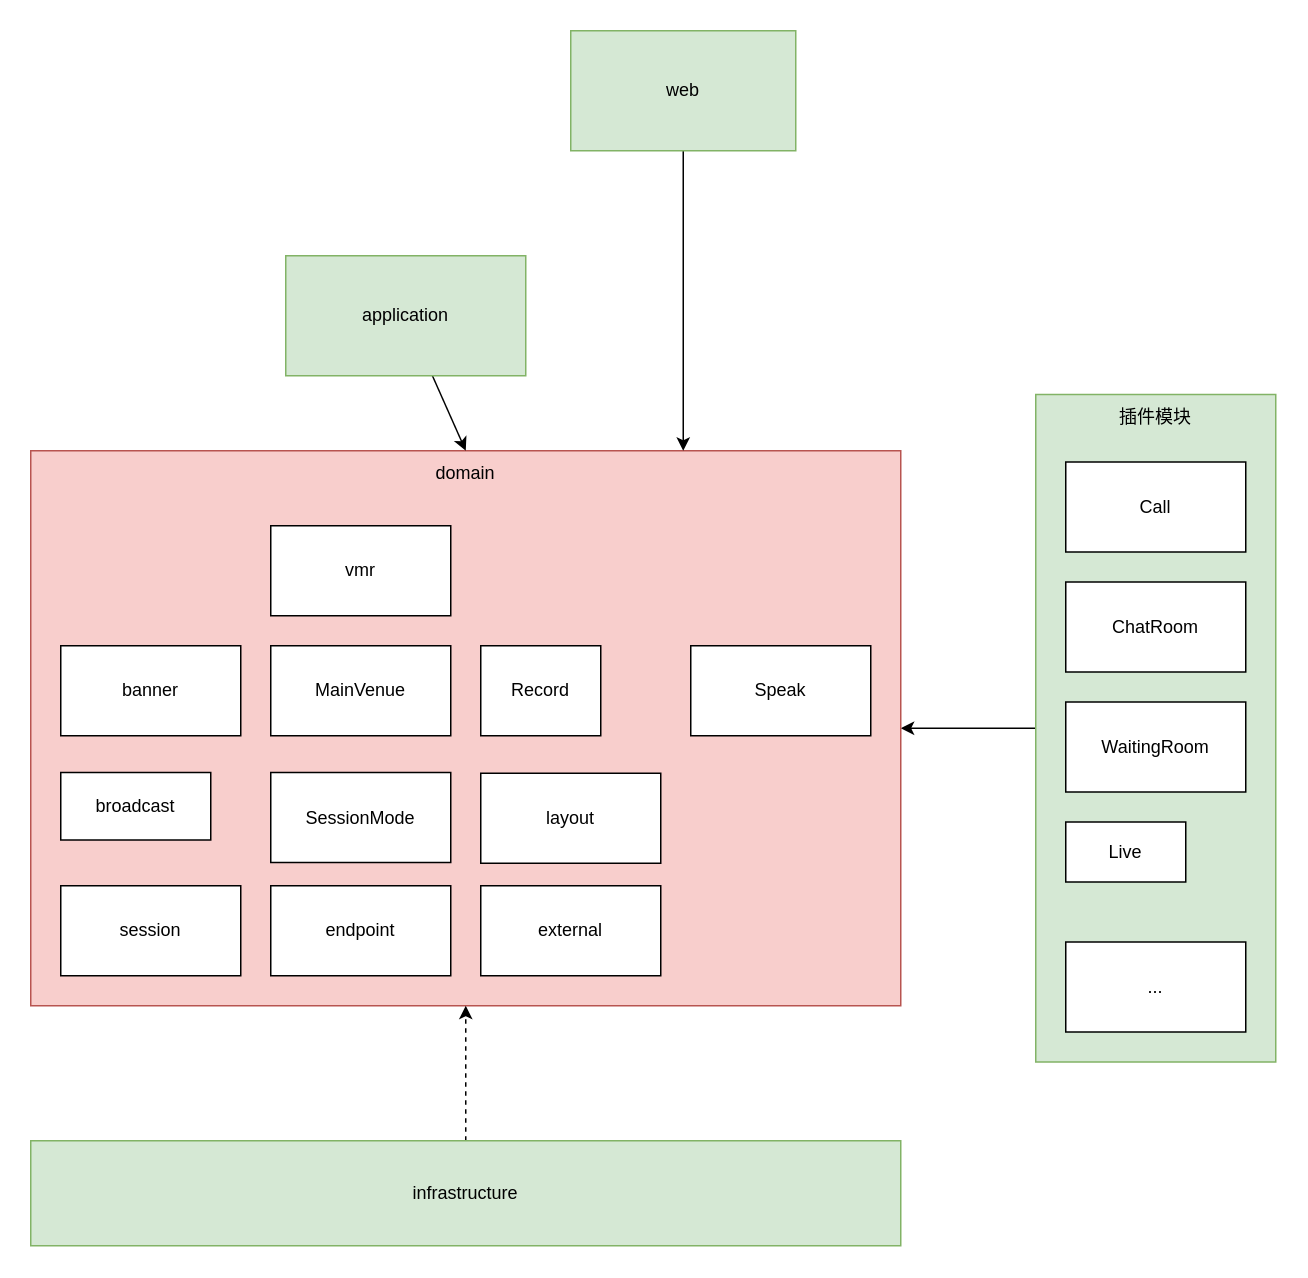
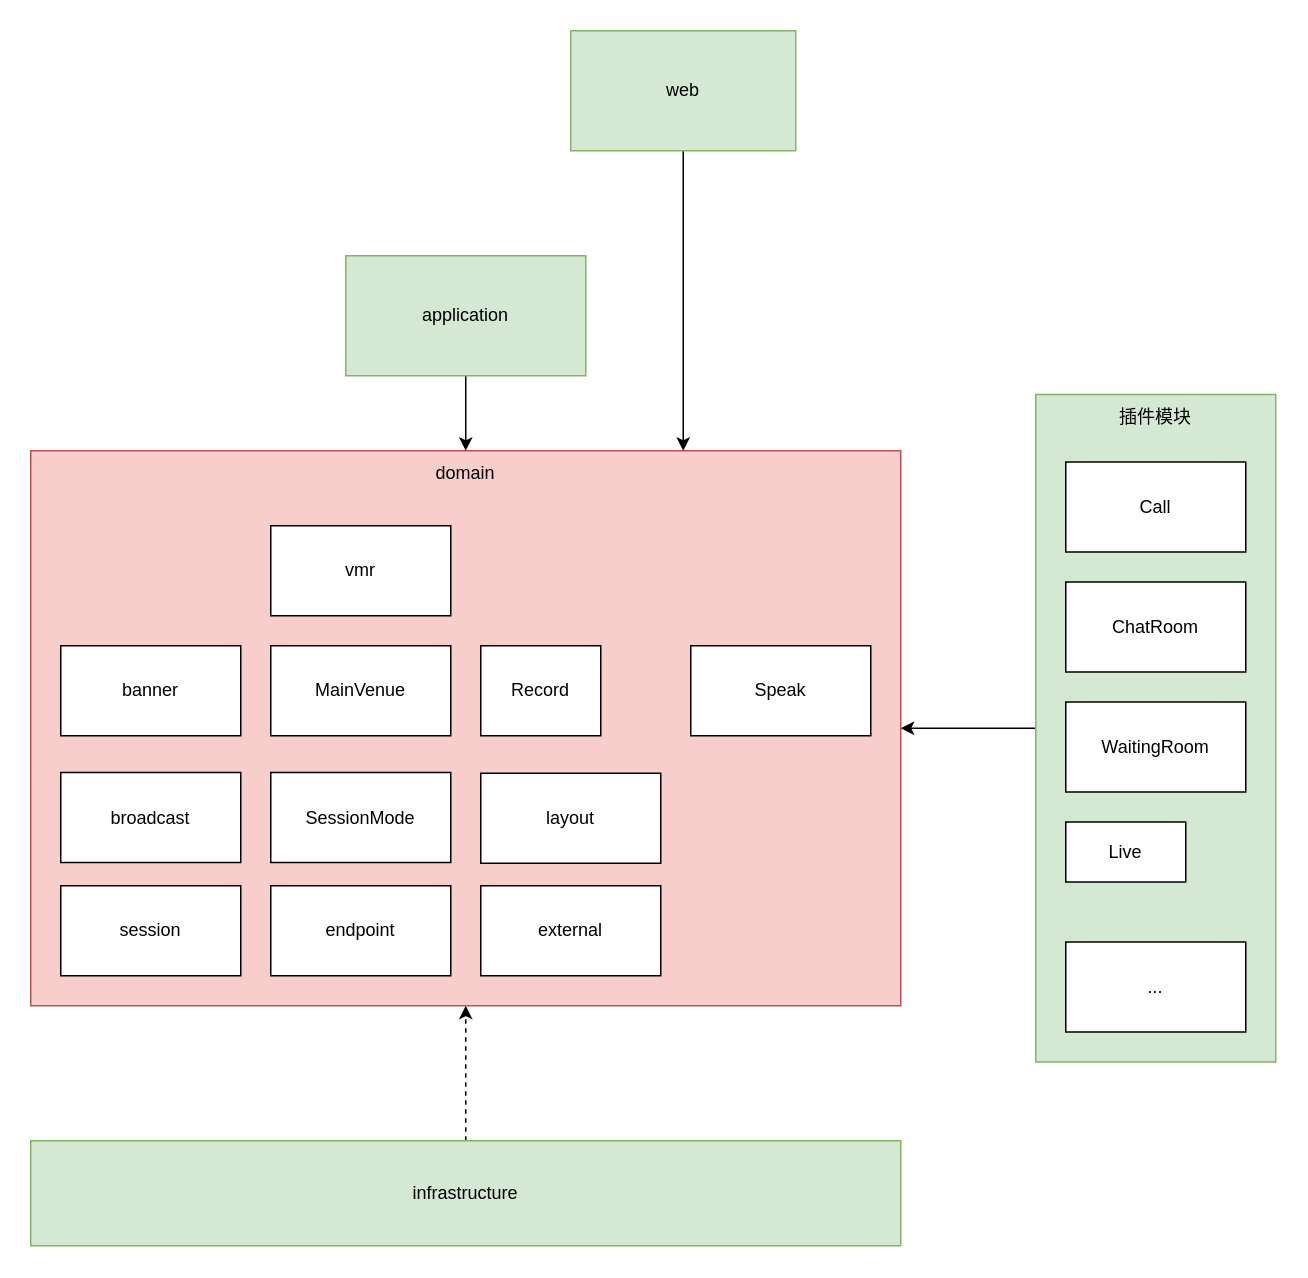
node "application": moved (406, 316) -> (466, 316)
node "broadcast": size 150x68 -> 180x90
